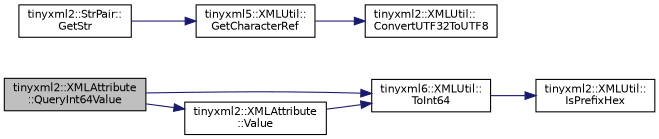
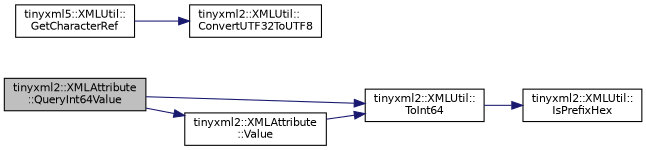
node "tinyxml2::StrPair:: GetStr": removed
node "tinyxml6::XMLUtil:: ToInt64": label "tinyxml6::XMLUtil:: ToInt64" -> "tinyxml2::XMLUtil:: ToInt64"
